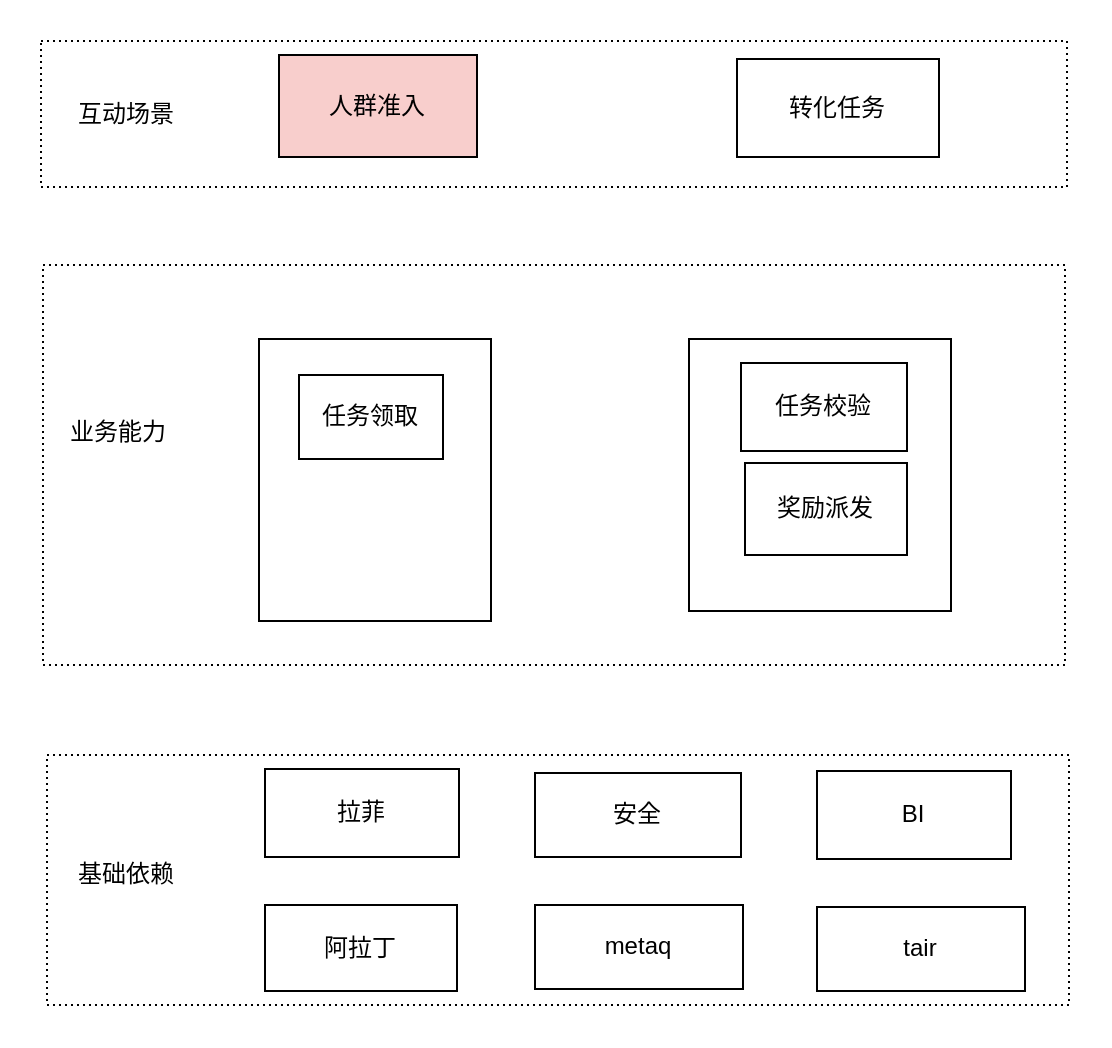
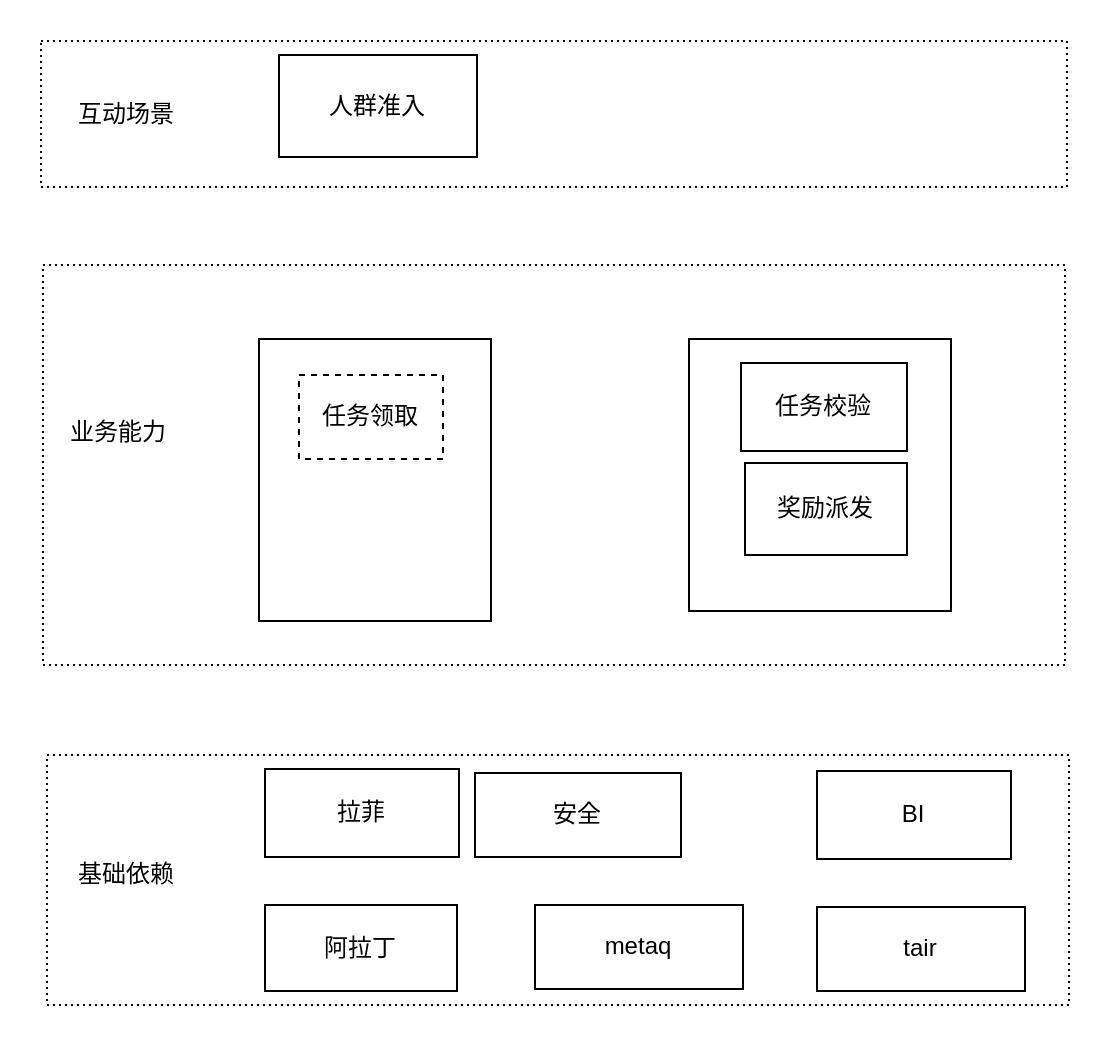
node "人群准入": fillcolor #f8cecc -> #ffffff
node "转化任务": removed
node "任务领取": style solid -> dashed
node "安全": moved (638, 815) -> (578, 815)
